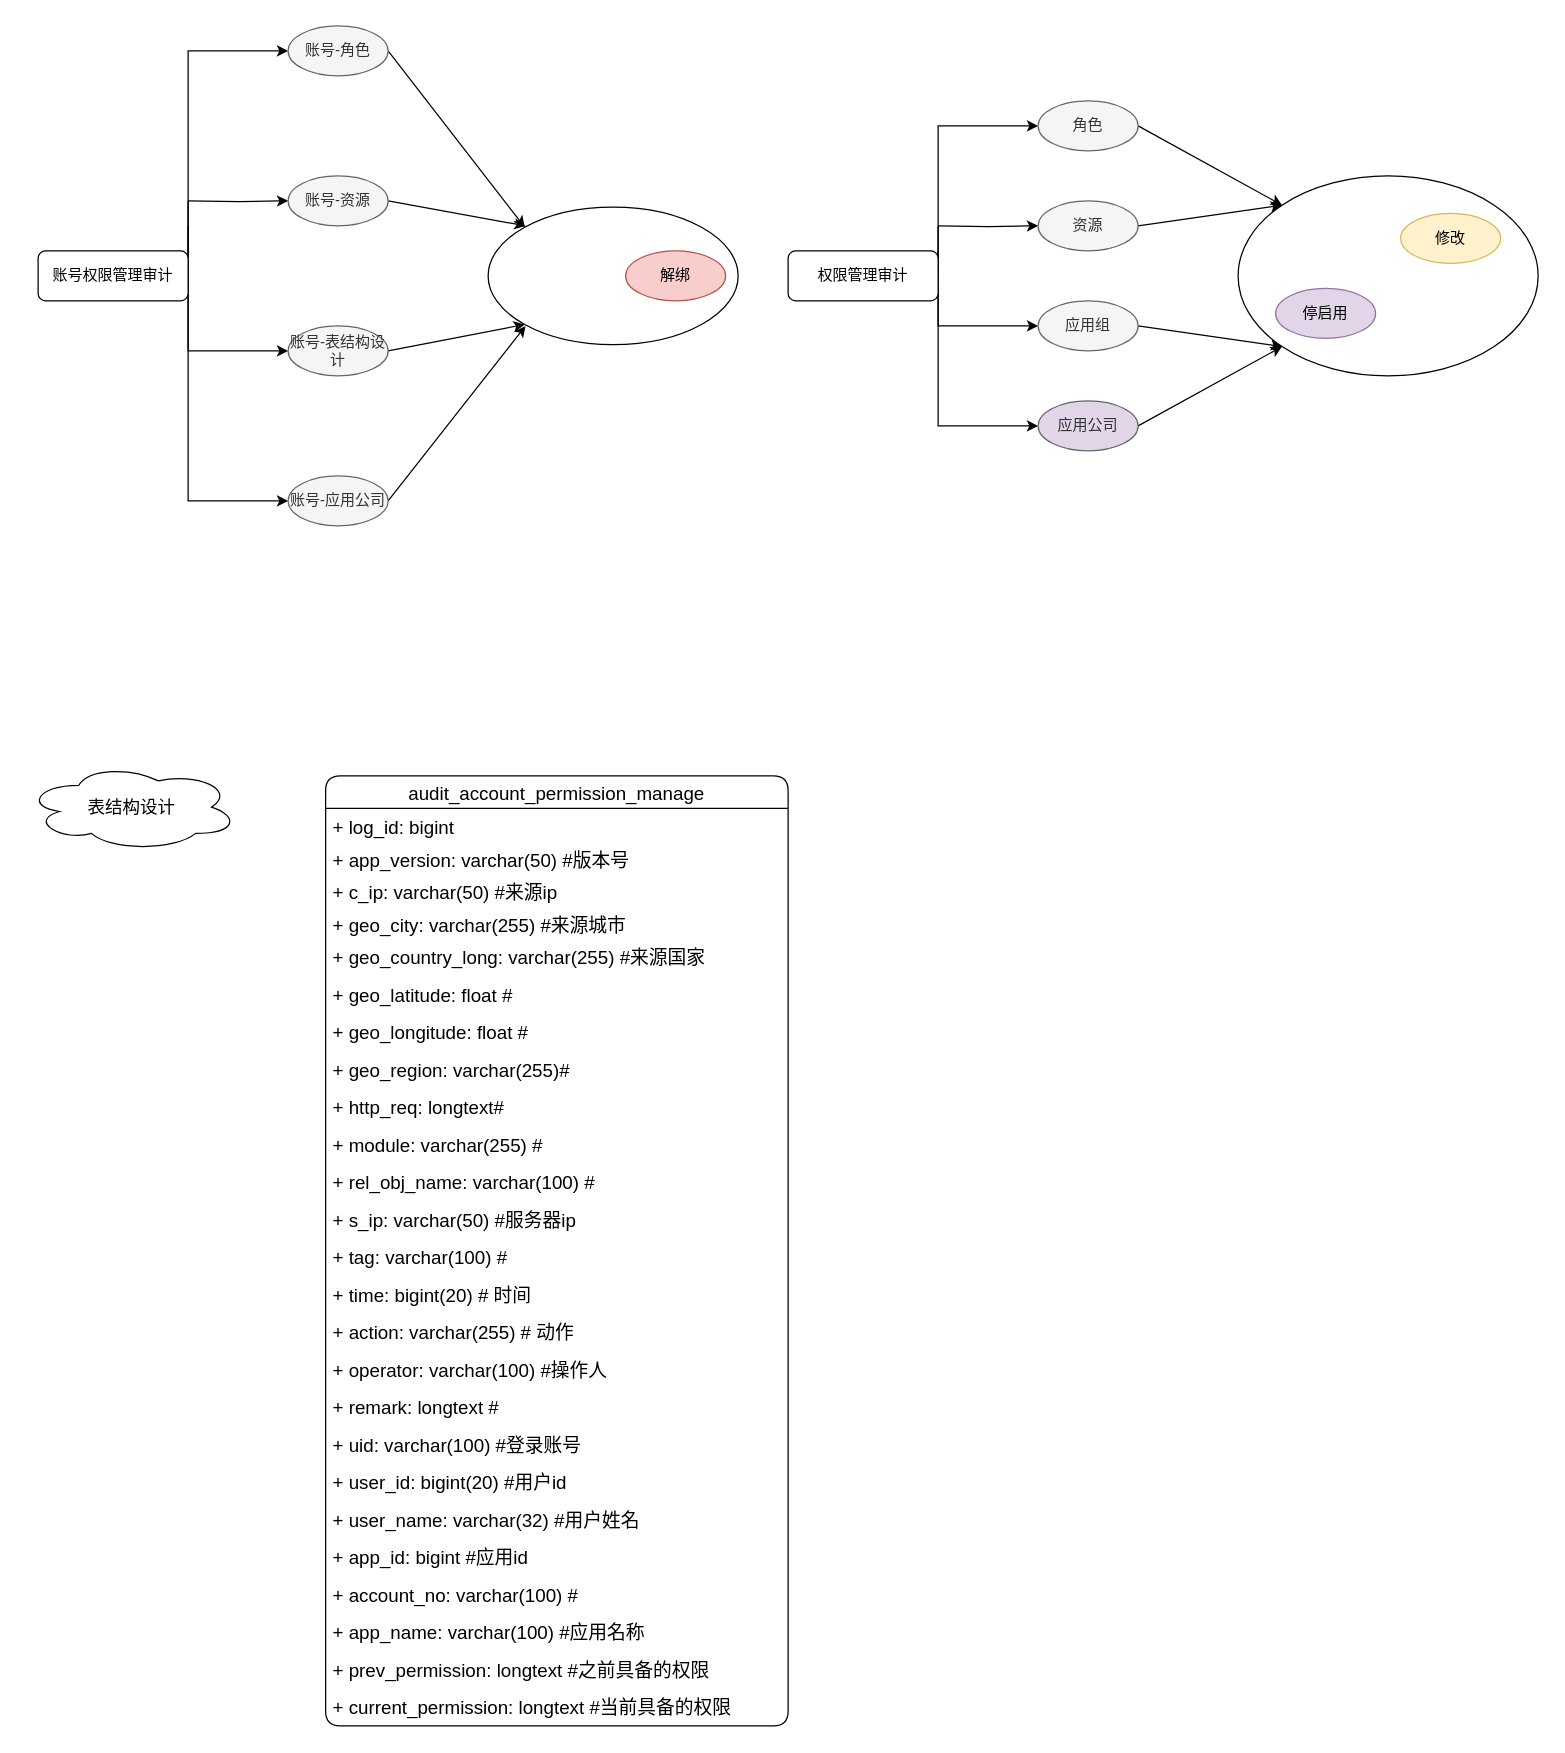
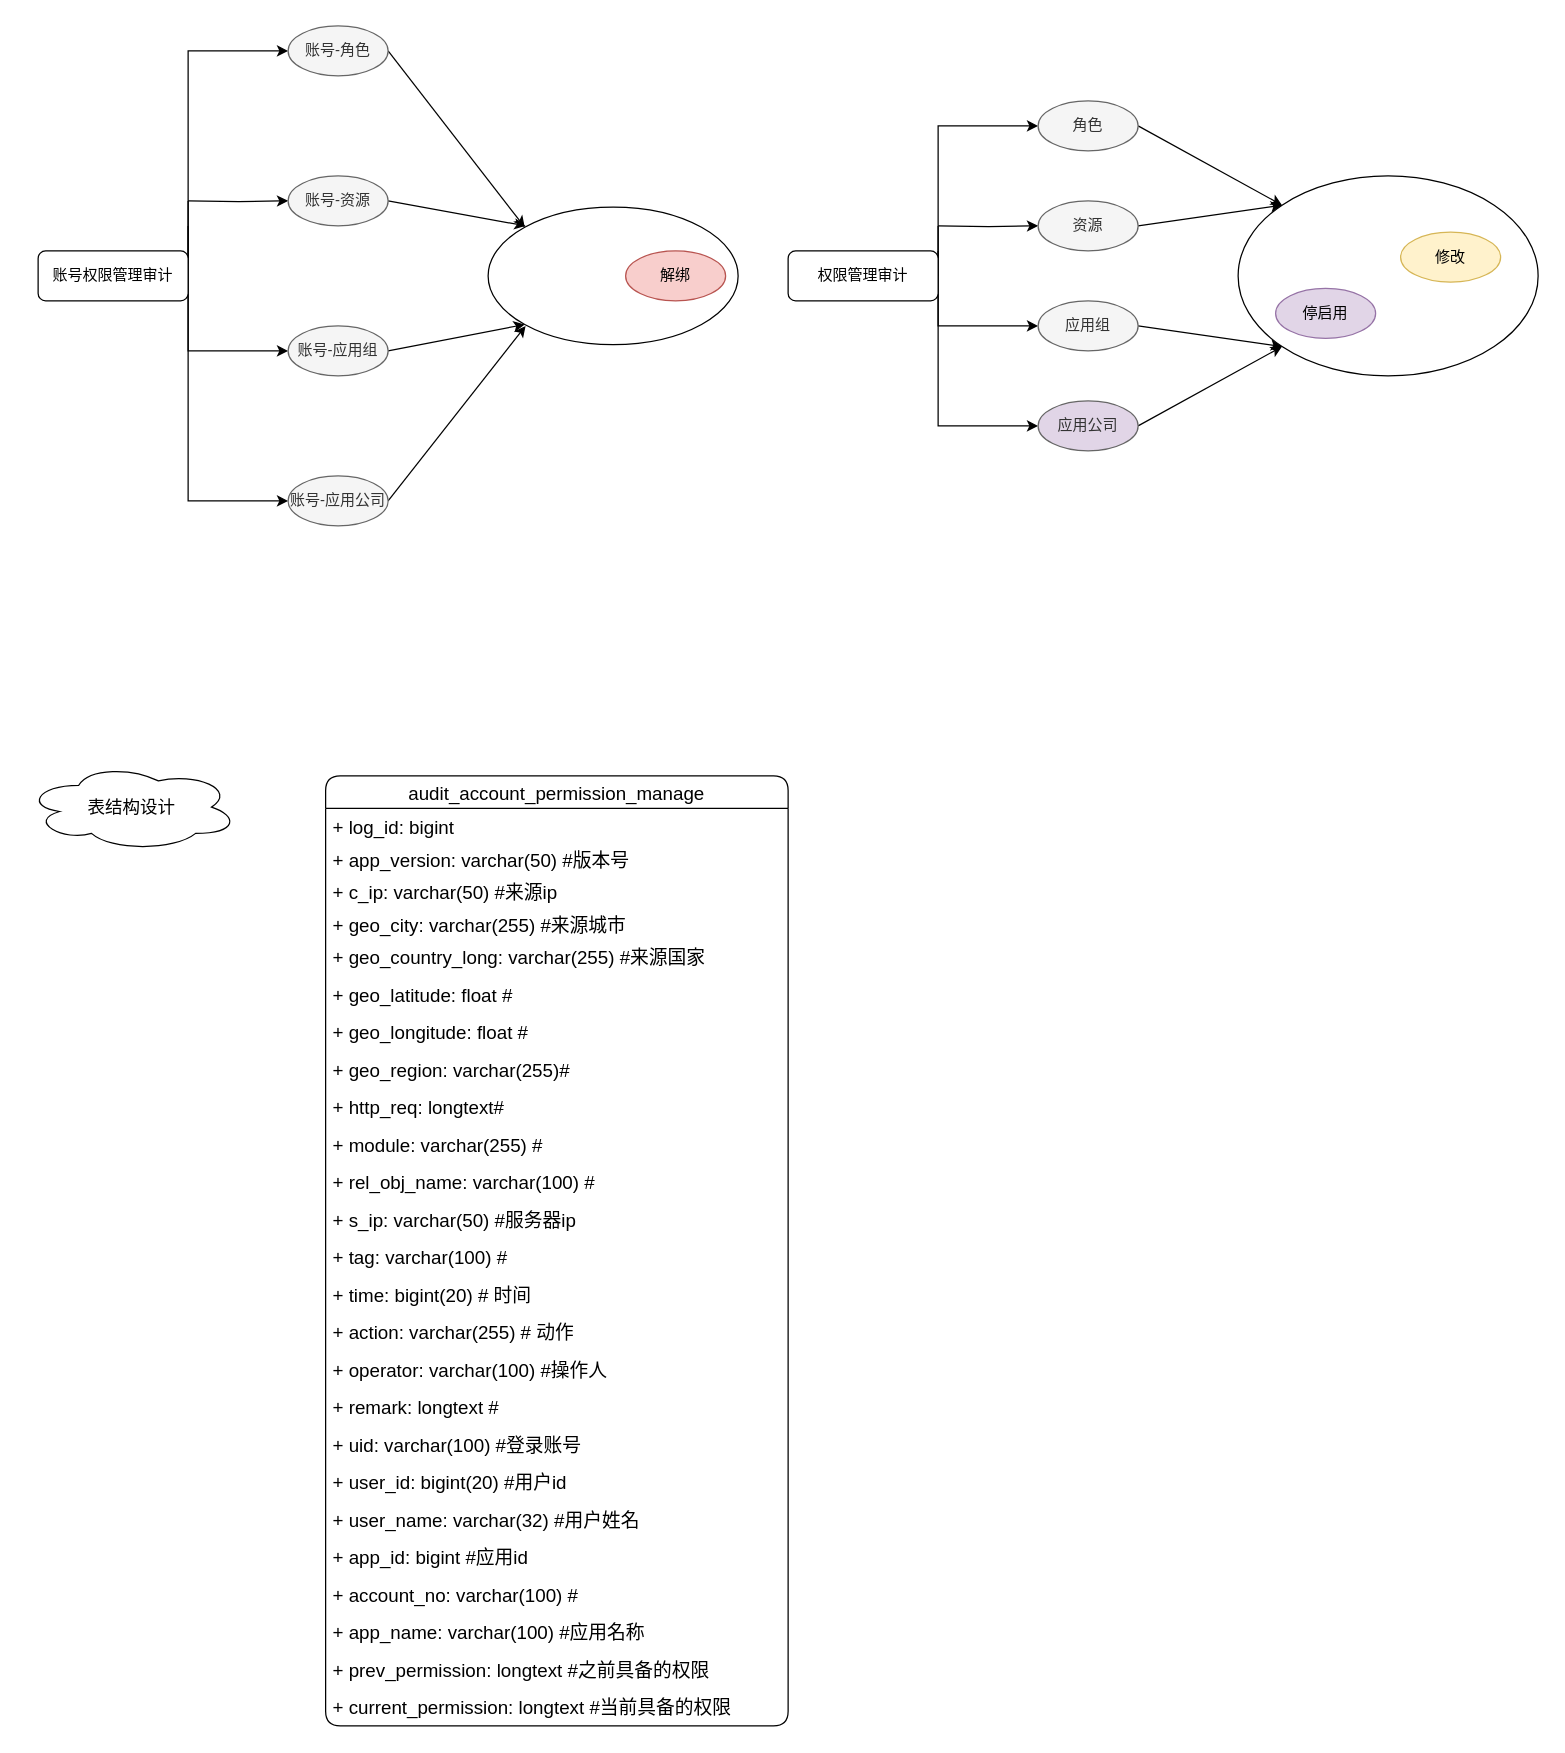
node "修改": moved (1451, 238) -> (1451, 257)
node "账号-表结构设计": label "账号-表结构设计" -> "账号-应用组"
